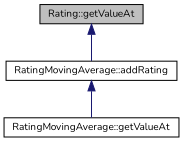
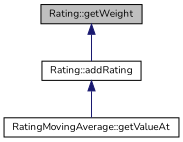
node "Rating::getValueAt": label "Rating::getValueAt" -> "Rating::getWeight"
node "RatingMovingAverage::addRating": label "RatingMovingAverage::addRating" -> "Rating::addRating"
